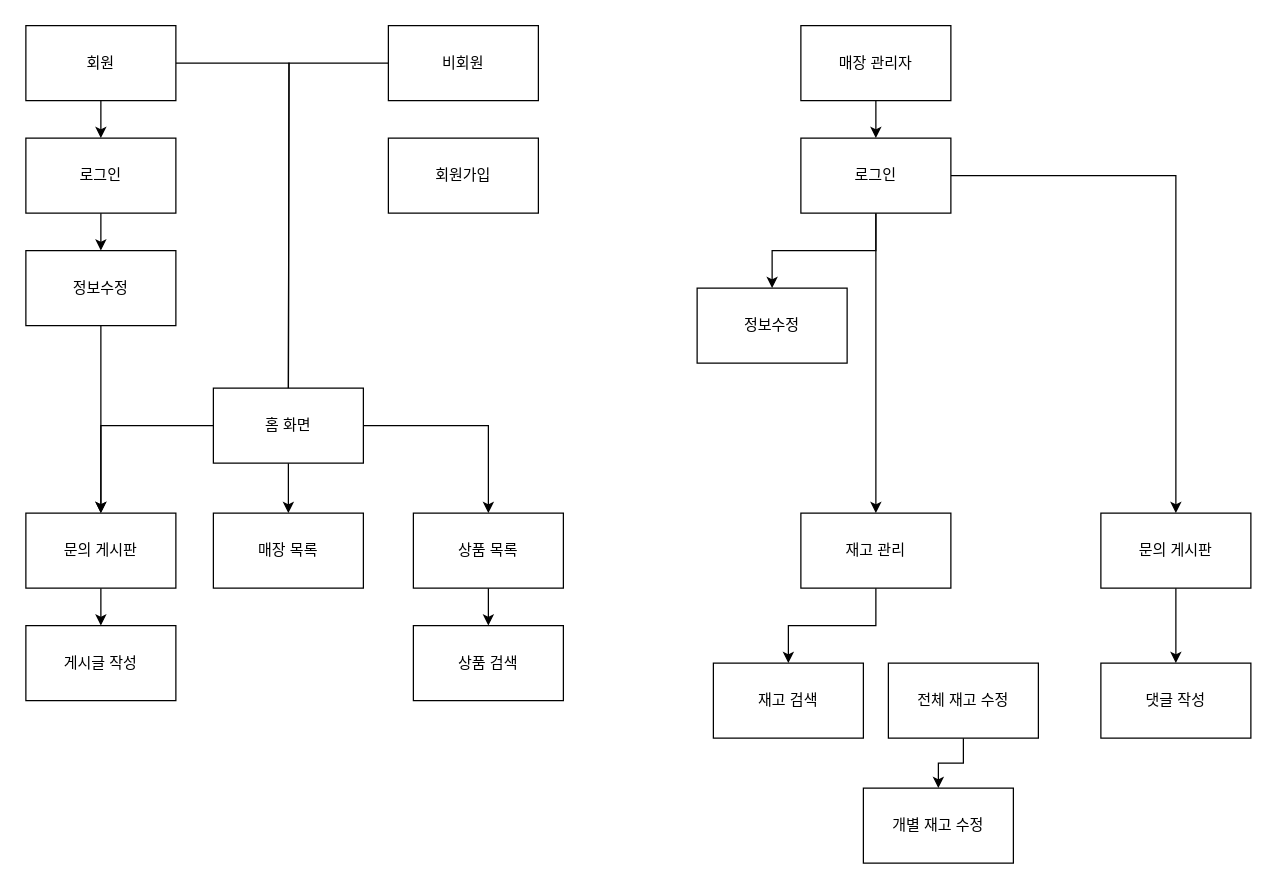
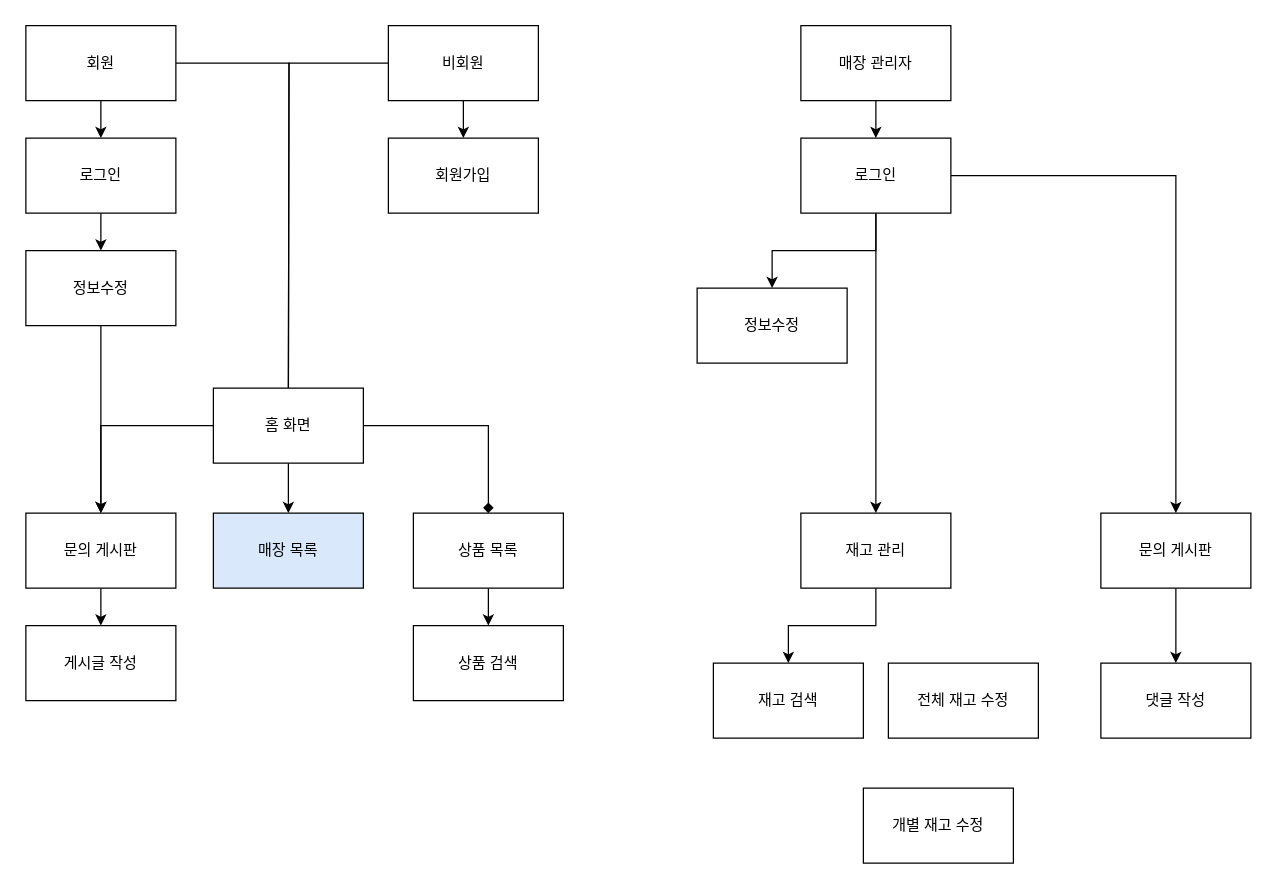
edge "비회원" -> "회원가입": added
edge "홈 화면" -> "상품 목록": arrowhead classic -> diamond
node "매장 목록": fillcolor #ffffff -> #dae8fc
edge "전체 재고 수정" -> "개별 재고 수정": removed
